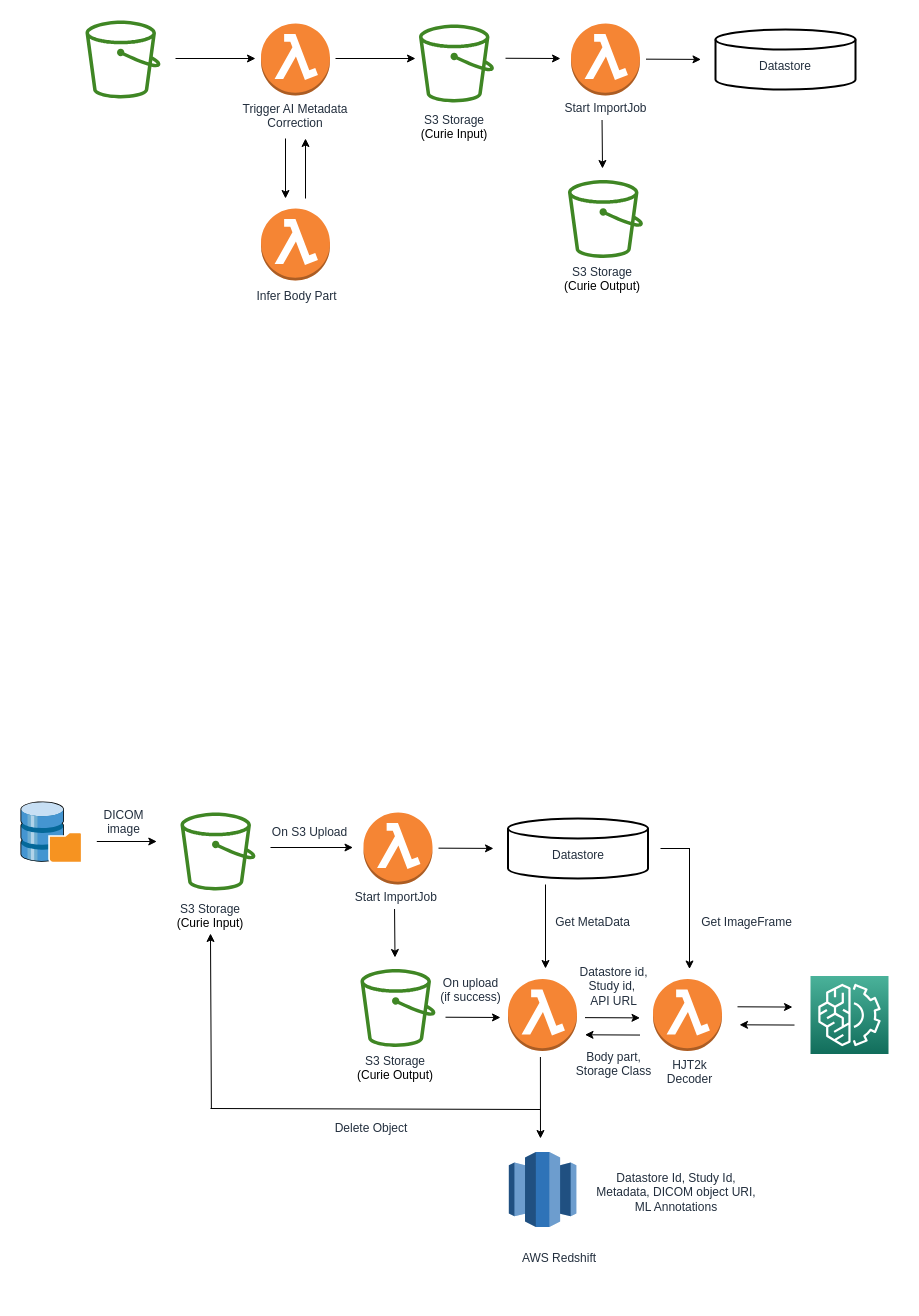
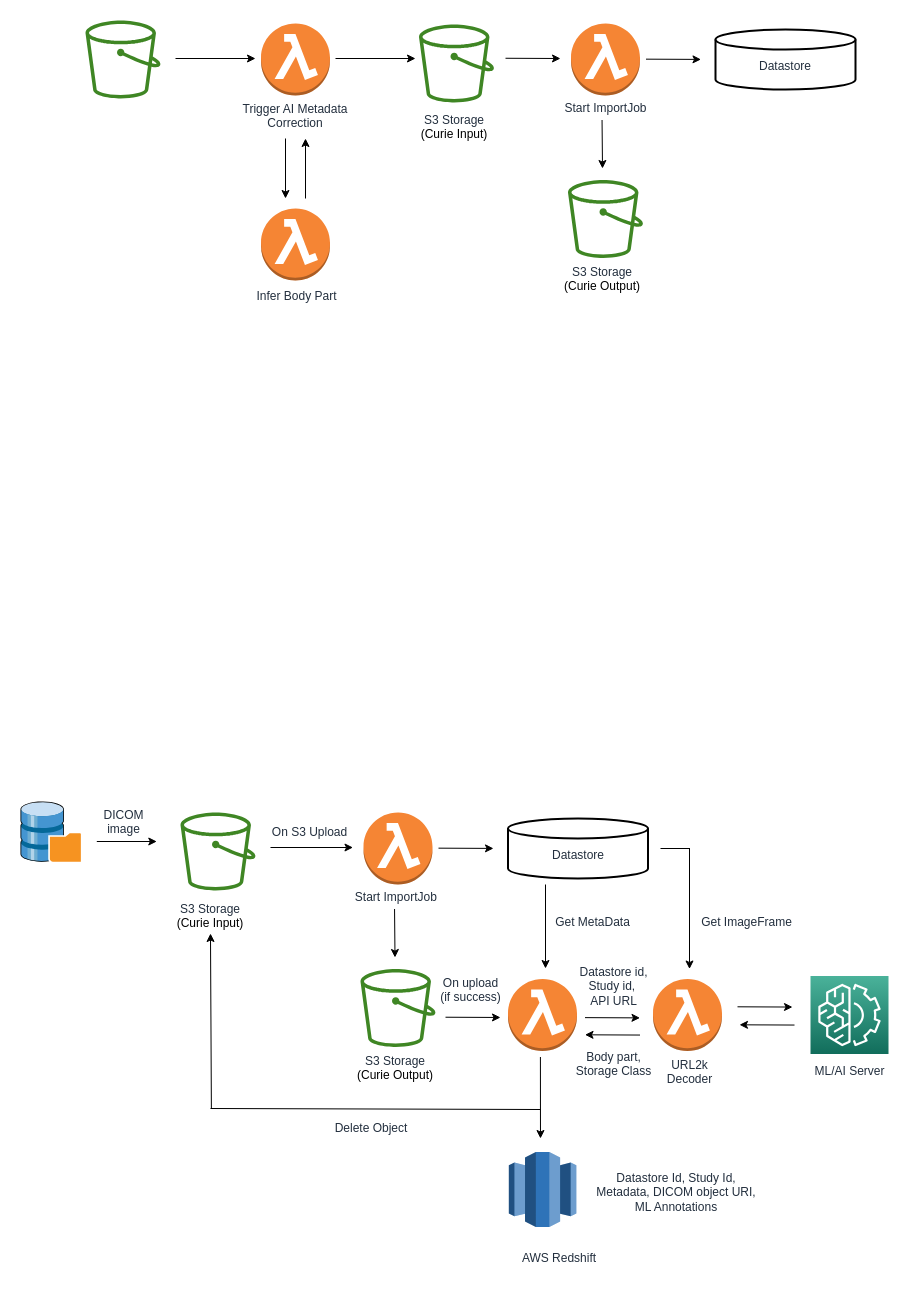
node "HJT2k Decoder": label "HJT2k Decoder" -> "URL2k Decoder"
node "ML/AI Server": added
